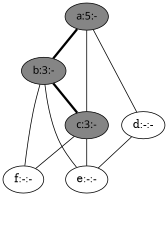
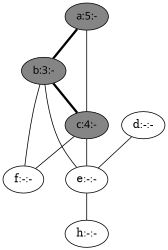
edge "a:5:-" -- "d:-:-": removed
node "c:3:-": label "c:3:-" -> "c:4:-"
node "h:-:-": added
